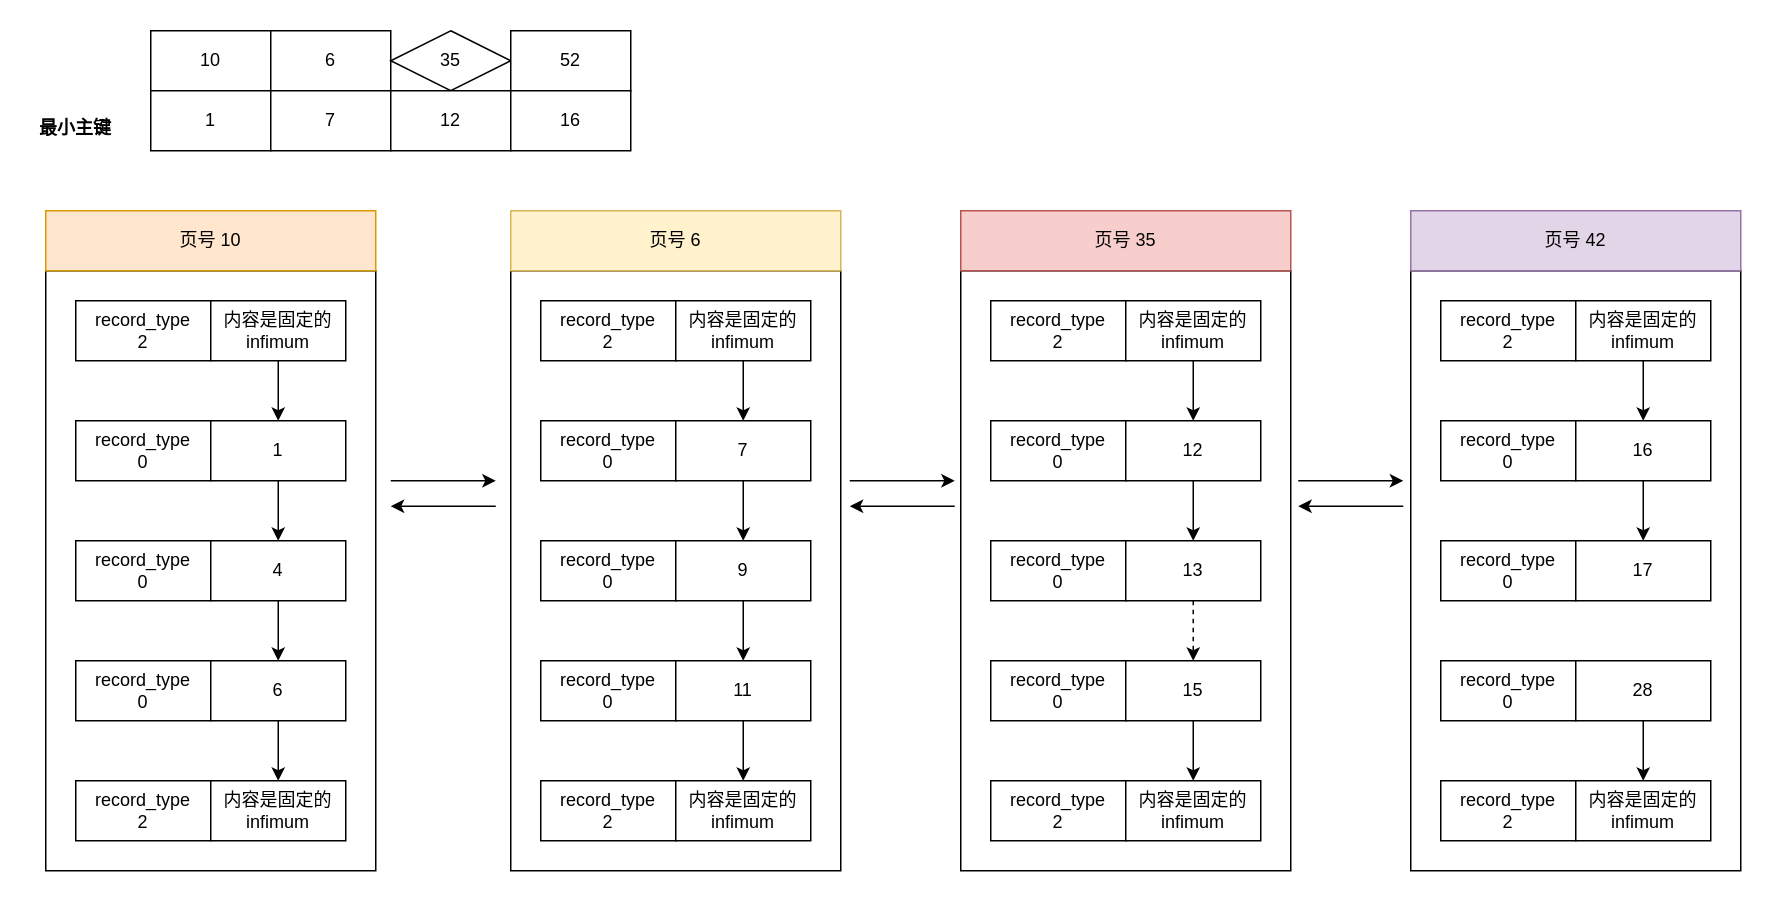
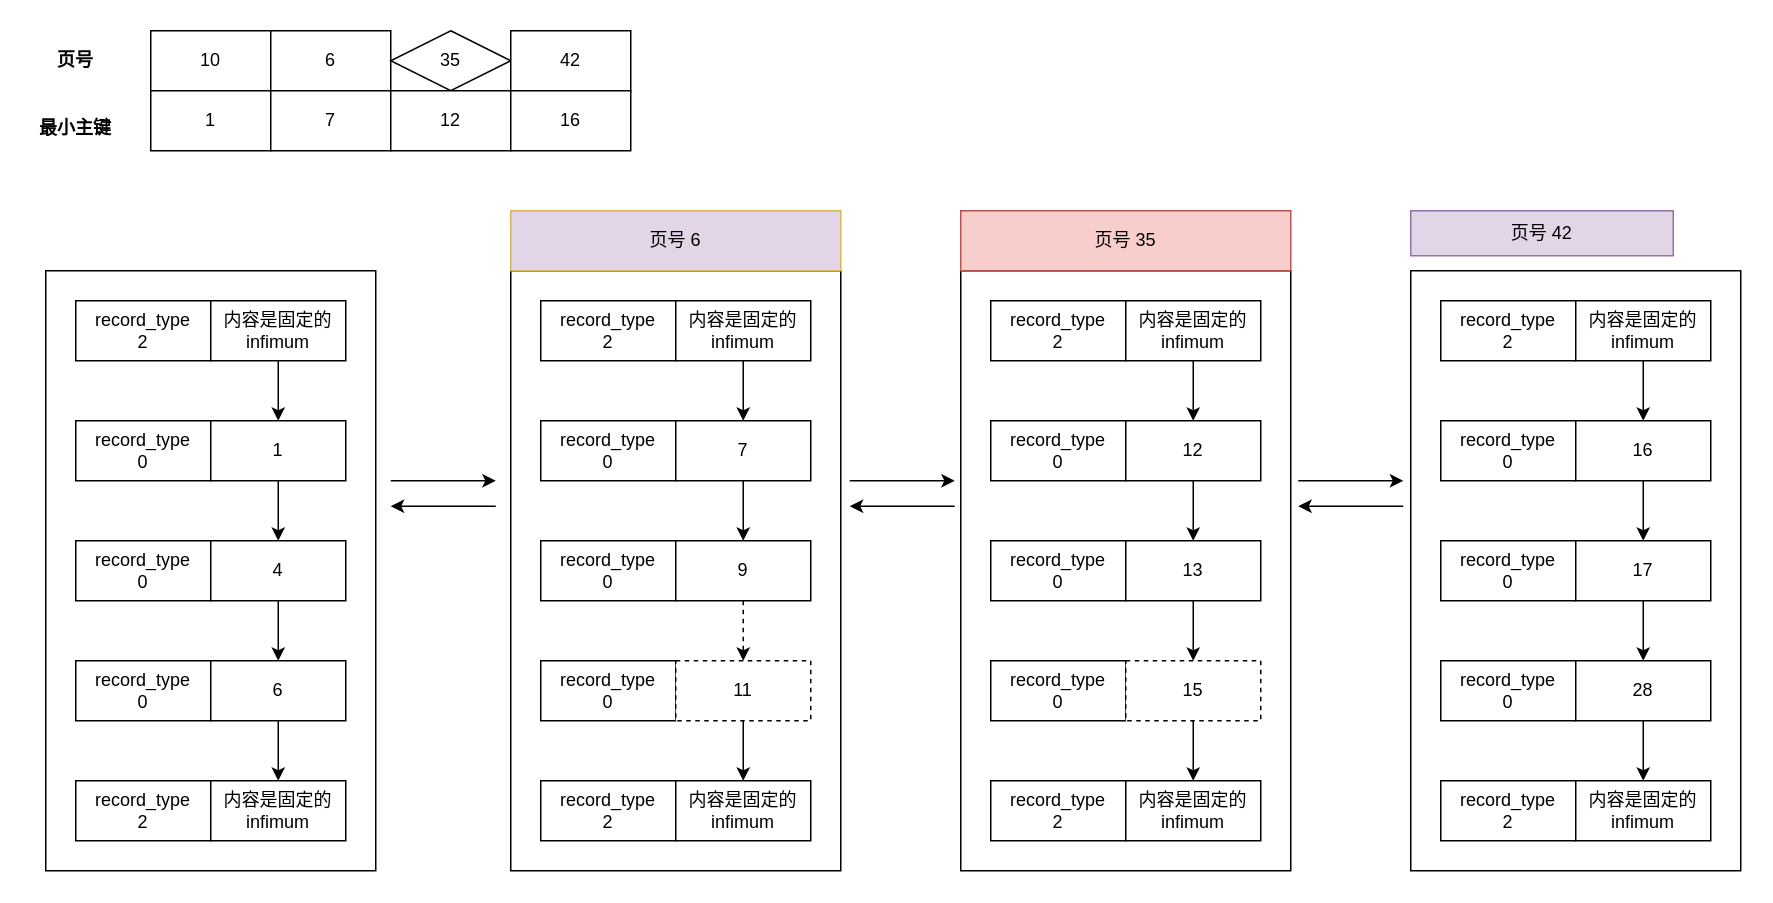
node "页号": added
node "52": label "52" -> "42"
node "页号 10": removed
node "页号 6": fillcolor #fff2cc -> #e1d5e7
node "页号 42": size 330x60 -> 263x45
edge "9" -> "11": style solid -> dashed
edge "13" -> "15": style dashed -> solid
edge "17" -> "28": added
node "11": style solid -> dashed
node "15": style solid -> dashed
